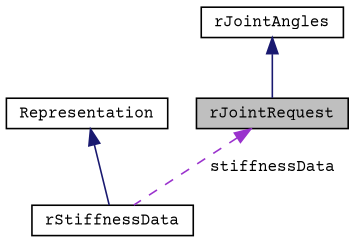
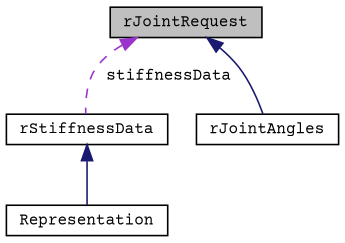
edge "rJointRequest" -> "rJointAngles": reversed
edge "rStiffnessData" -> "Representation": reversed
